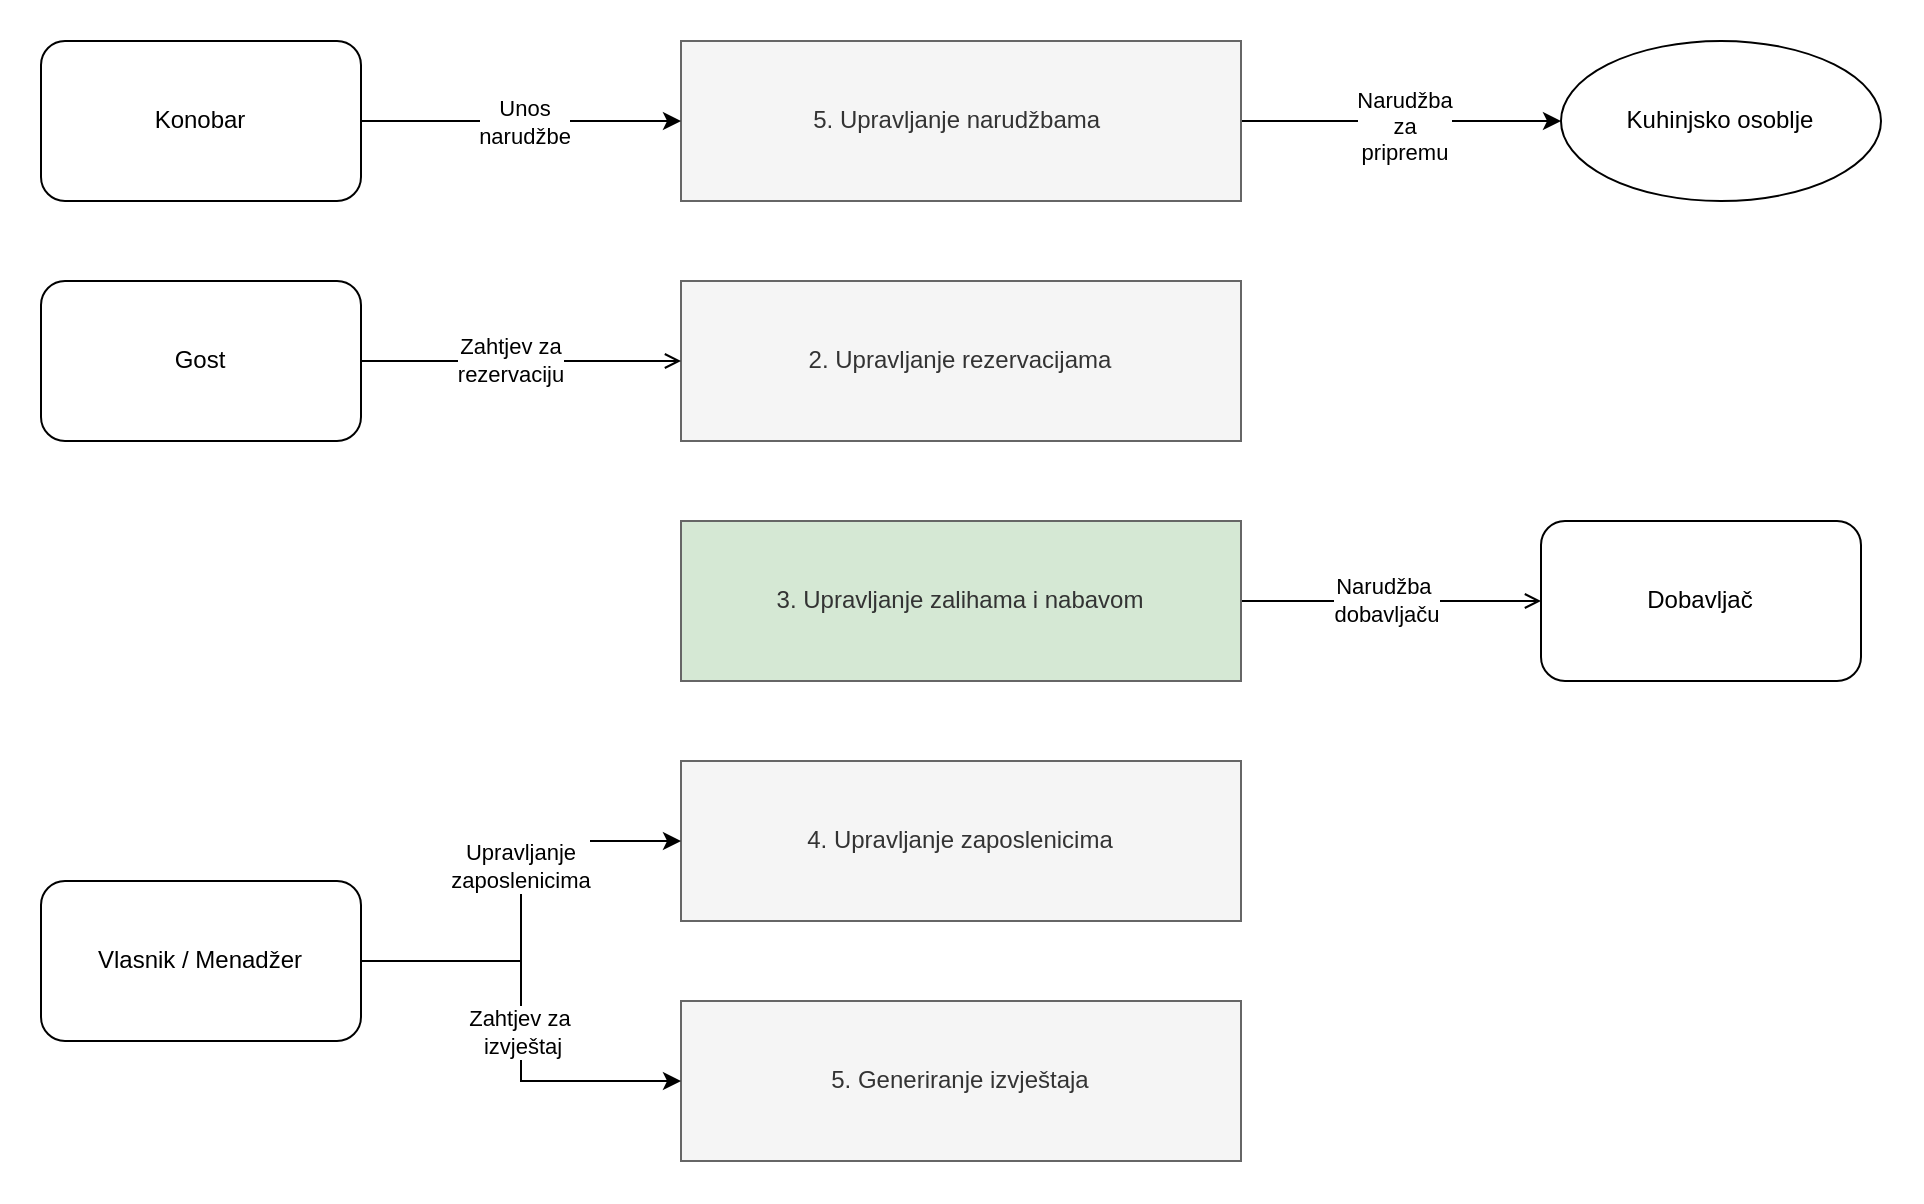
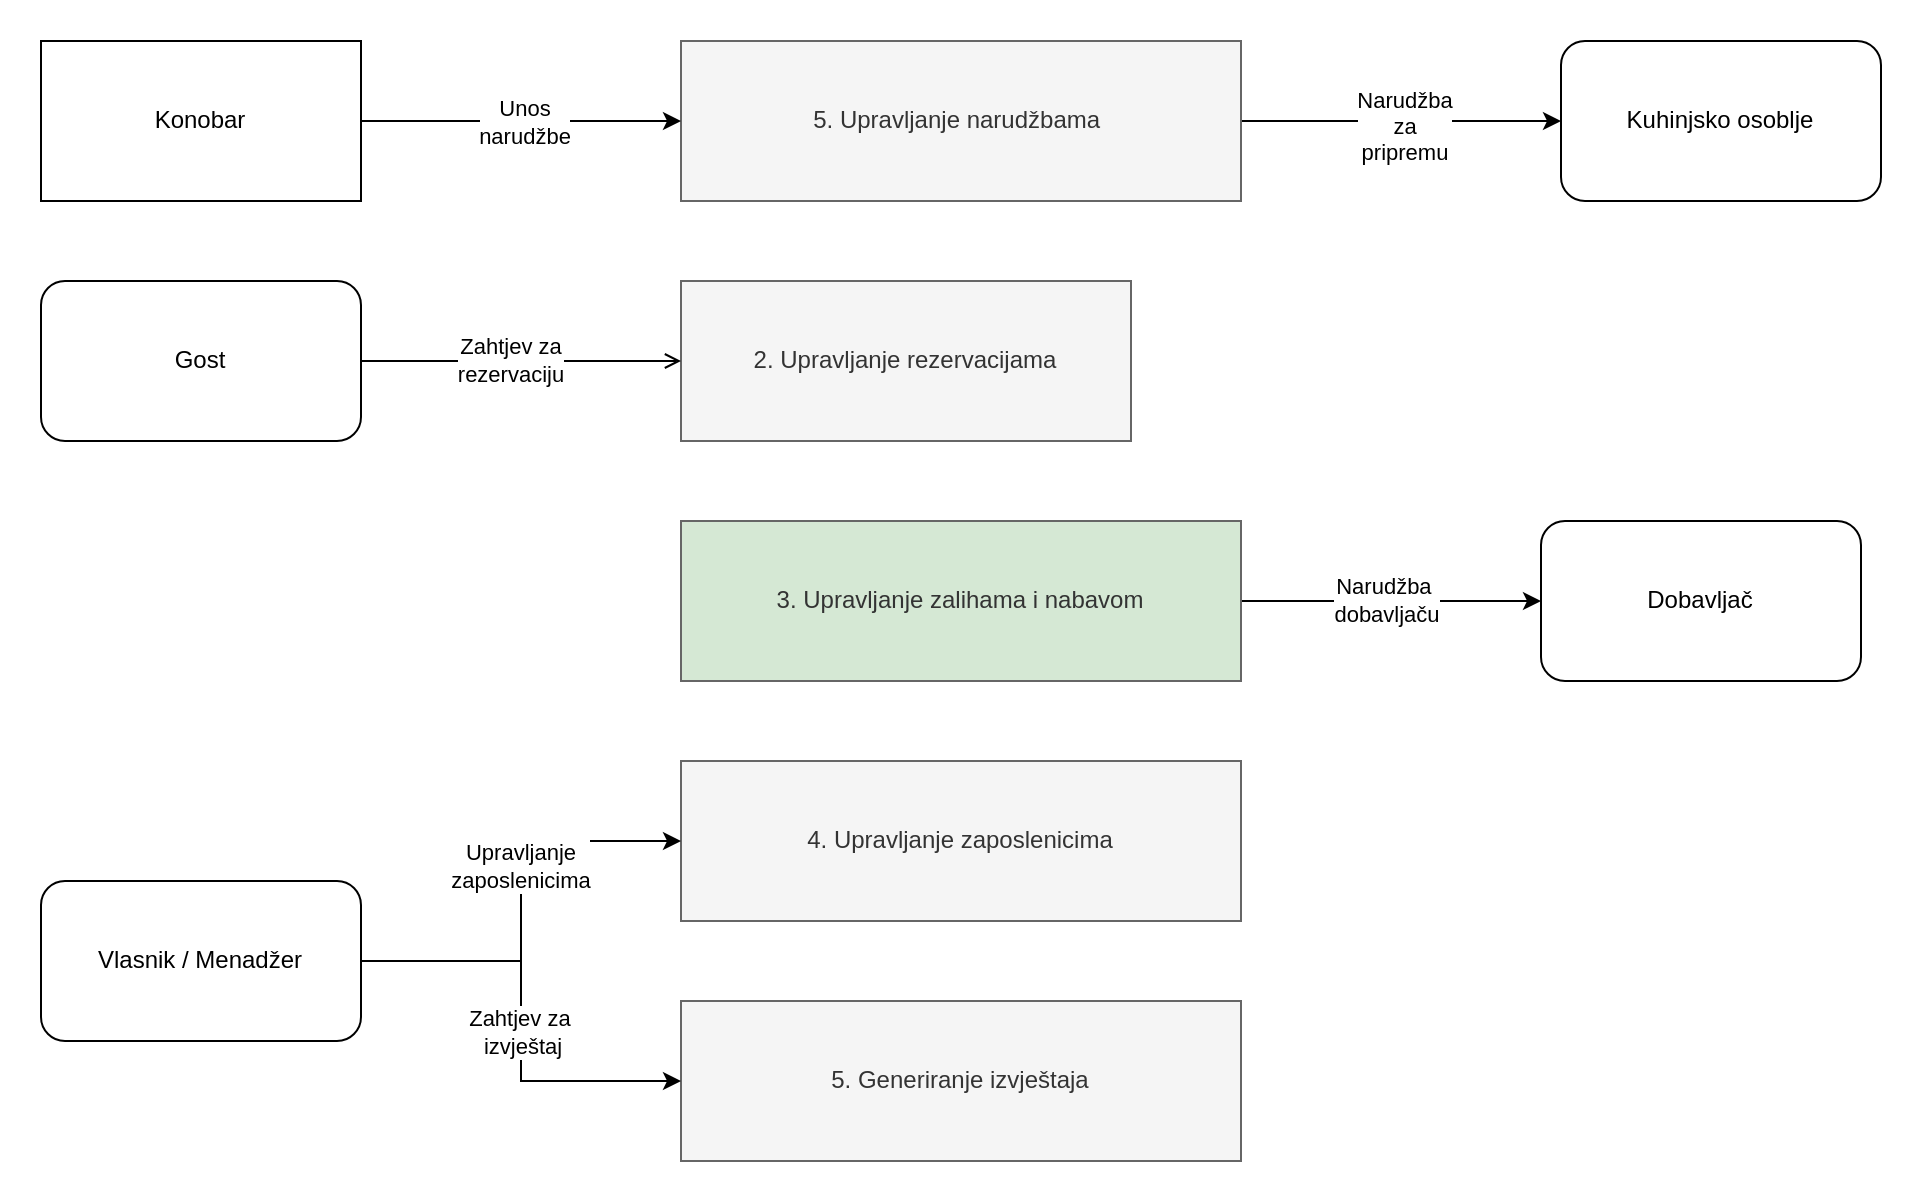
node "Konobar": shape rounded rectangle -> rectangle
node "Kuhinjsko osoblje": shape ellipse -> rounded rectangle
node "2. Upravljanje rezervacijama": size 560x160 -> 450x160
edge "3. Upravljanje zalihama i nabavom" -> "Dobavljač": arrowhead open -> classic
